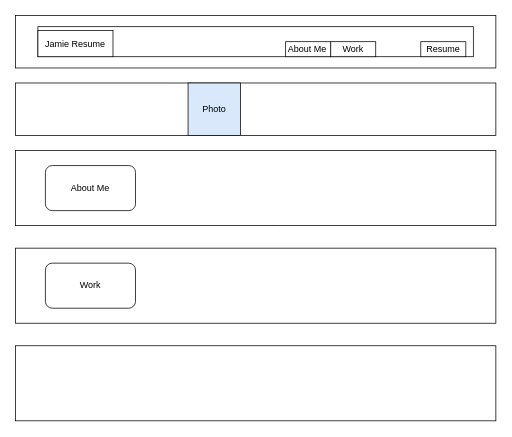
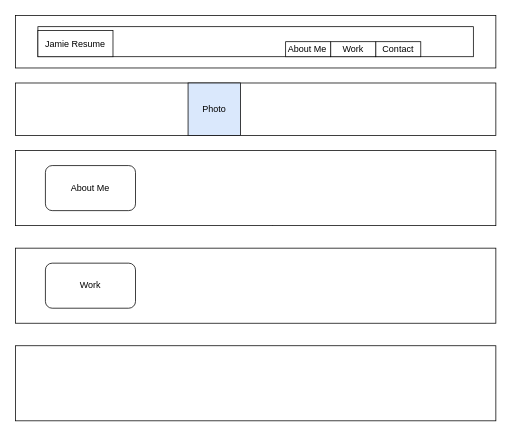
node "Contact": added
node "Resume": removed
